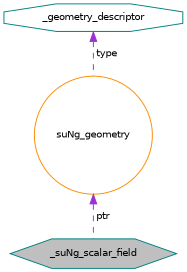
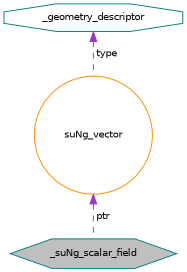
node "suNg_geometry": label "suNg_geometry" -> "suNg_vector"
